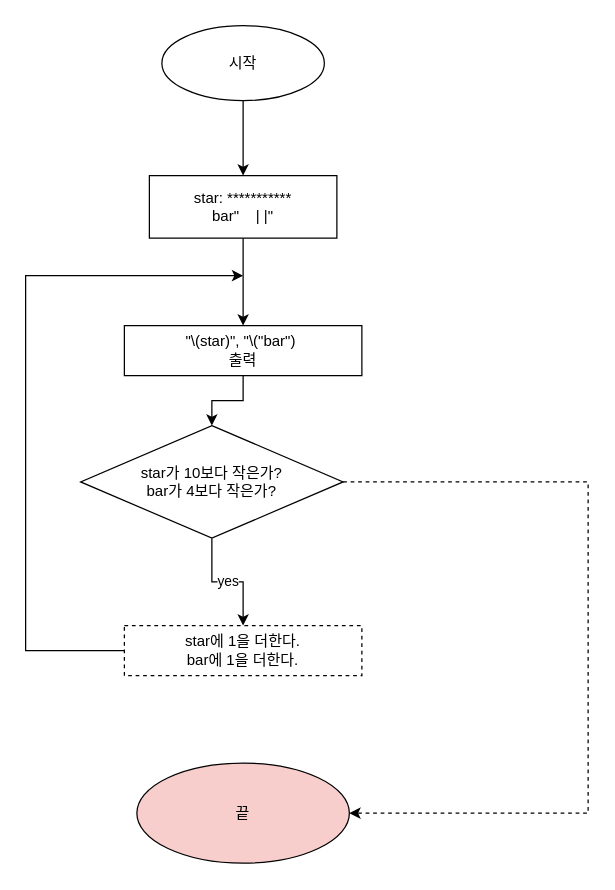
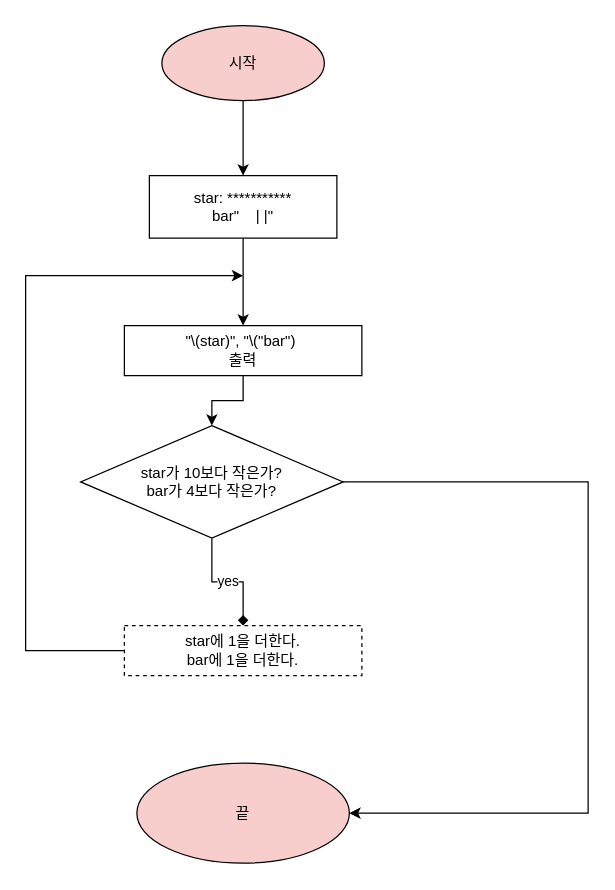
node "시작": fillcolor #ffffff -> #f8cecc
edge "star가 10보다 작은가? bar가 4보다 작은가?" -> "star에 1을 더한다. bar에 1을 더한다.": arrowhead classic -> diamond
edge "star가 10보다 작은가? bar가 4보다 작은가?" -> "끝": style dashed -> solid
